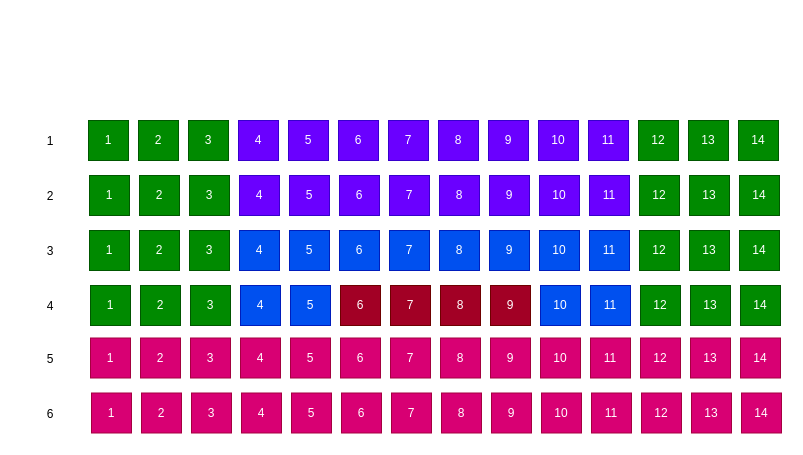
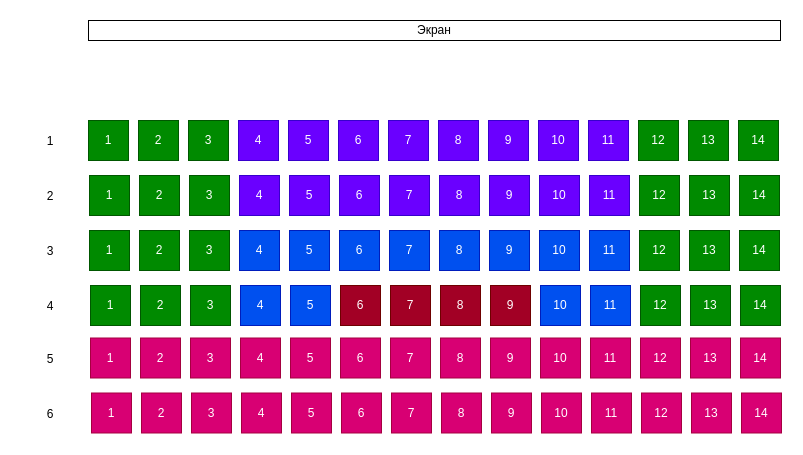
node "Экран": added
